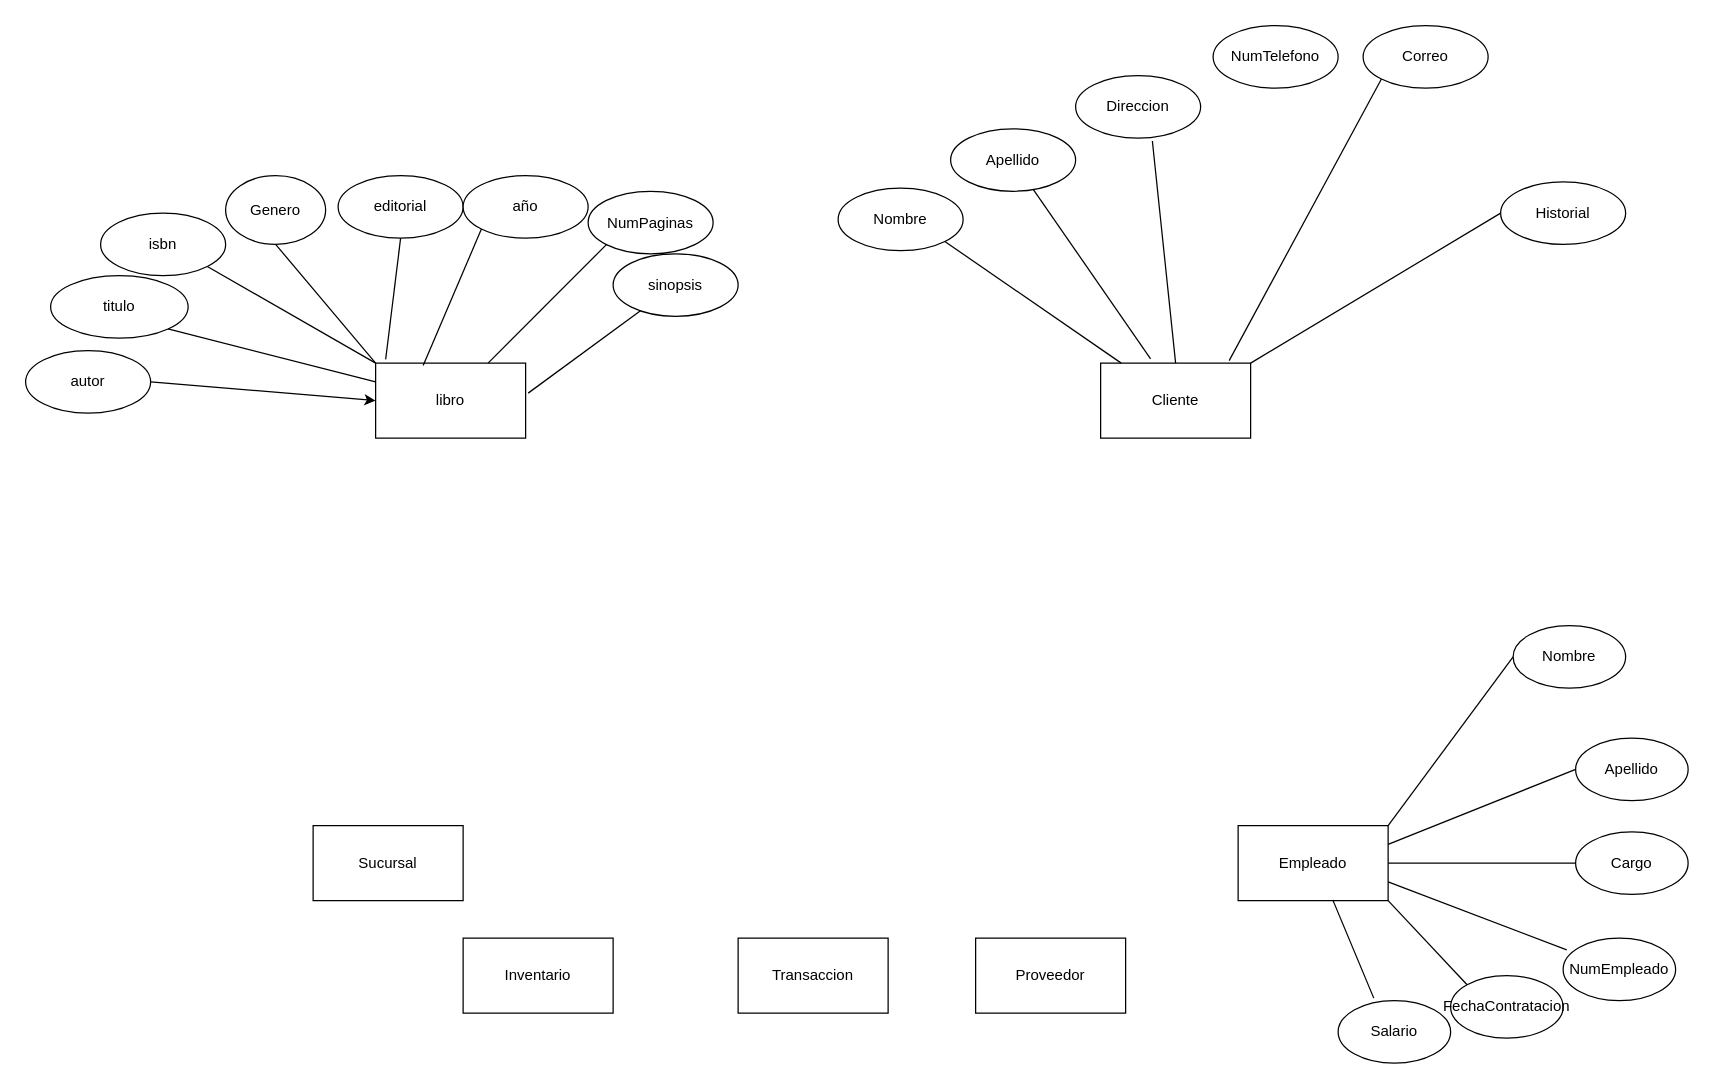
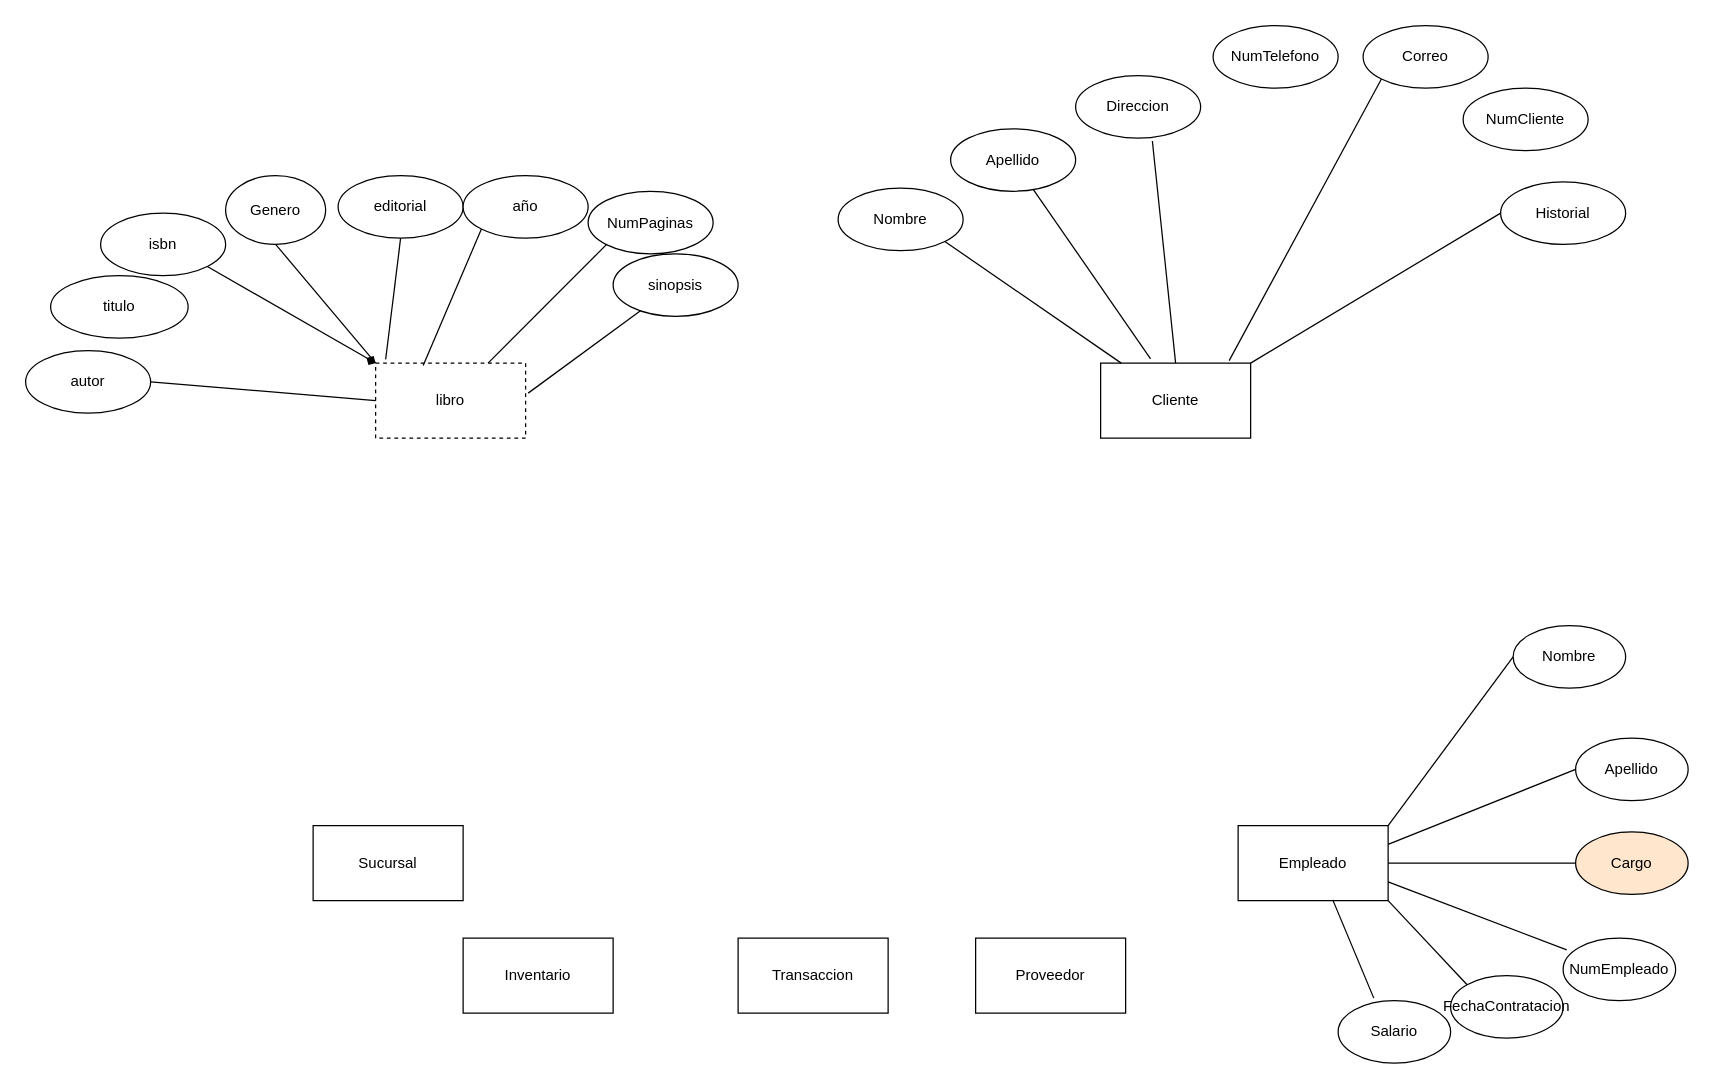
node "NumCliente": added
edge "titulo" -- "libro": removed
edge "isbn" -- "libro": arrowhead none -> diamond
edge "autor" -> "libro": arrowhead classic -> none
node "libro": style solid -> dashed
node "Cargo": fillcolor #ffffff -> #ffe6cc
